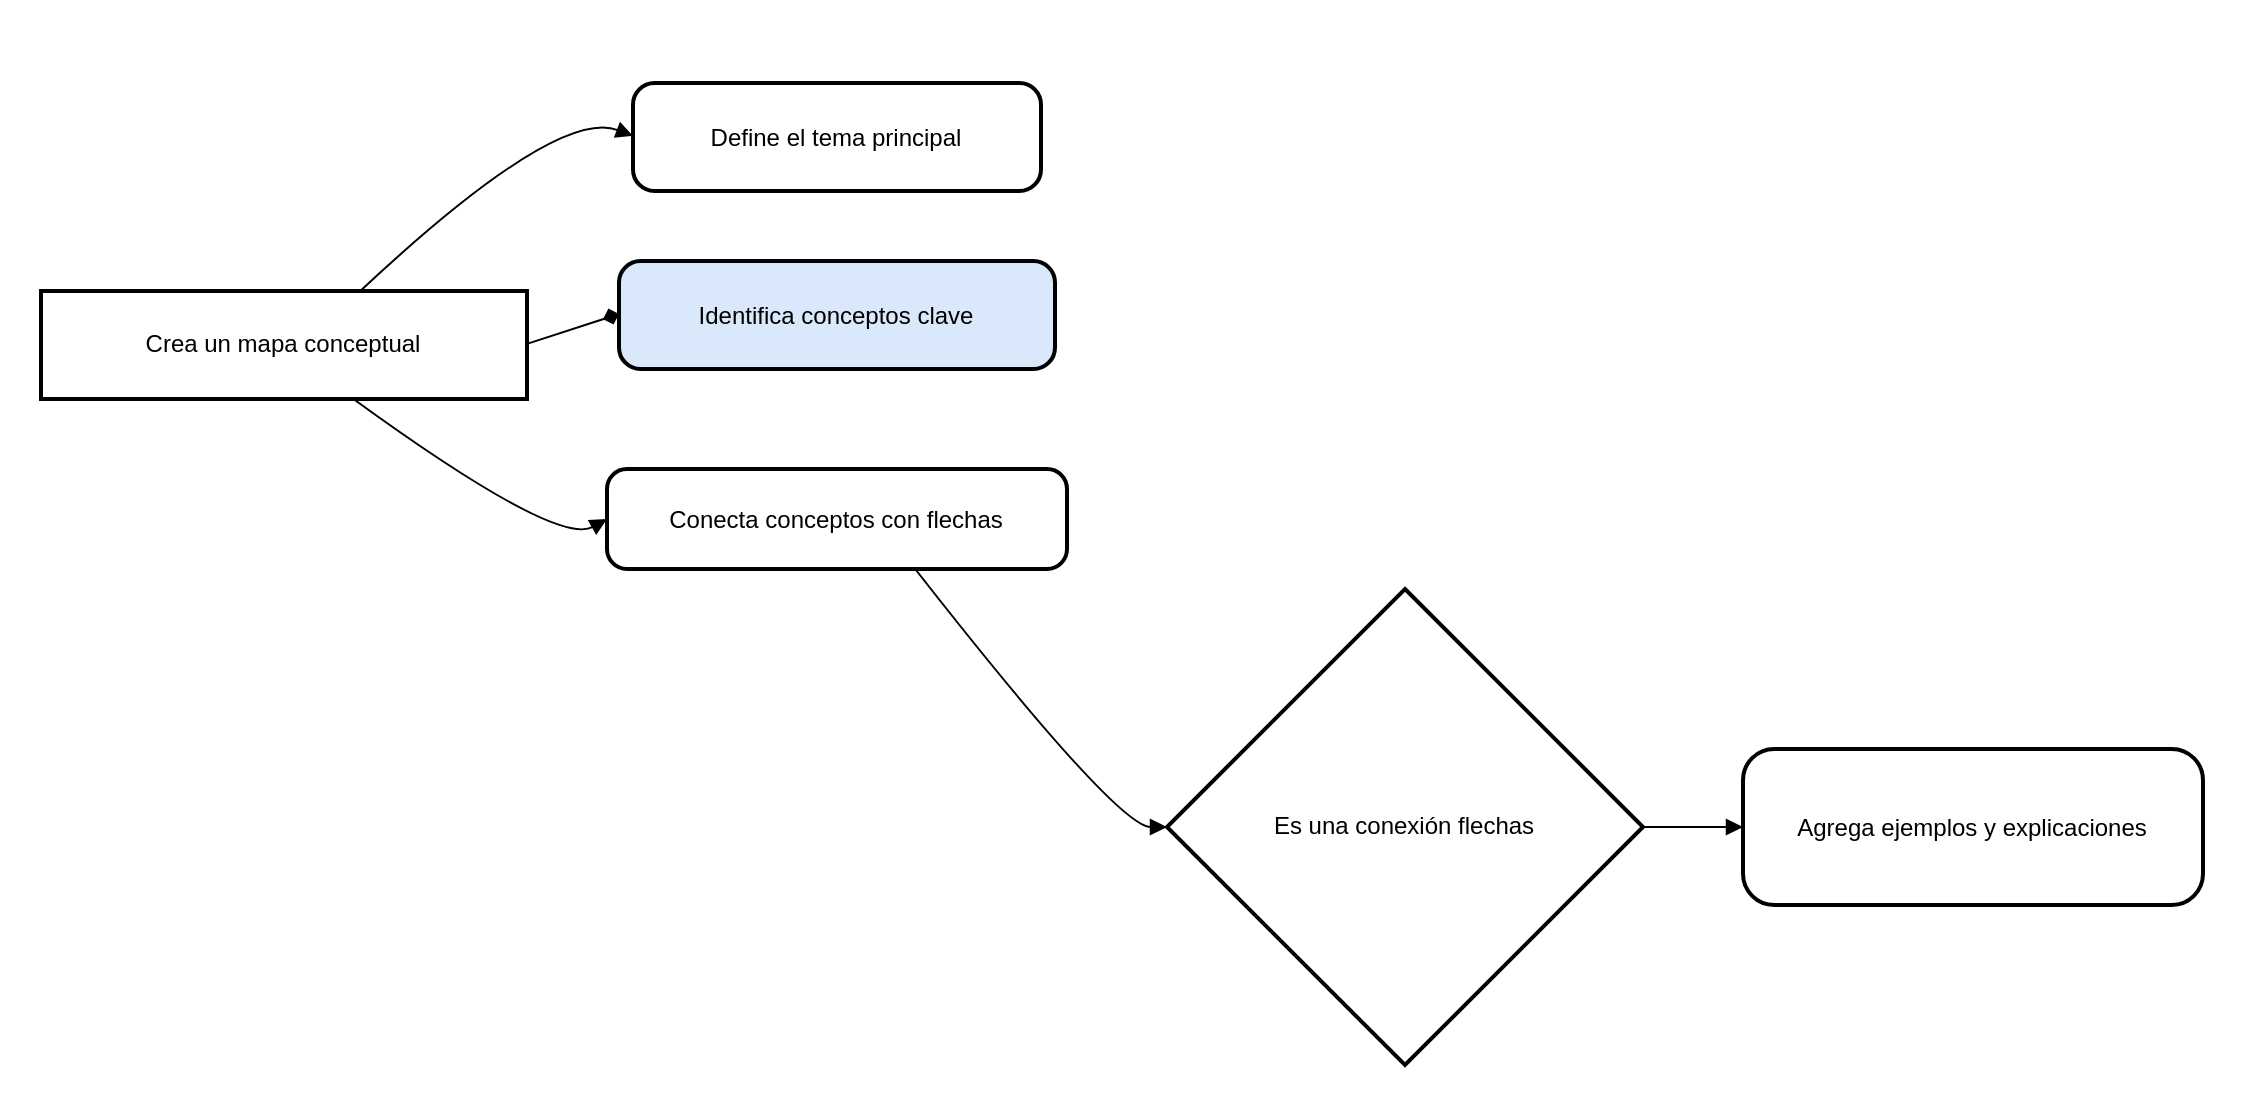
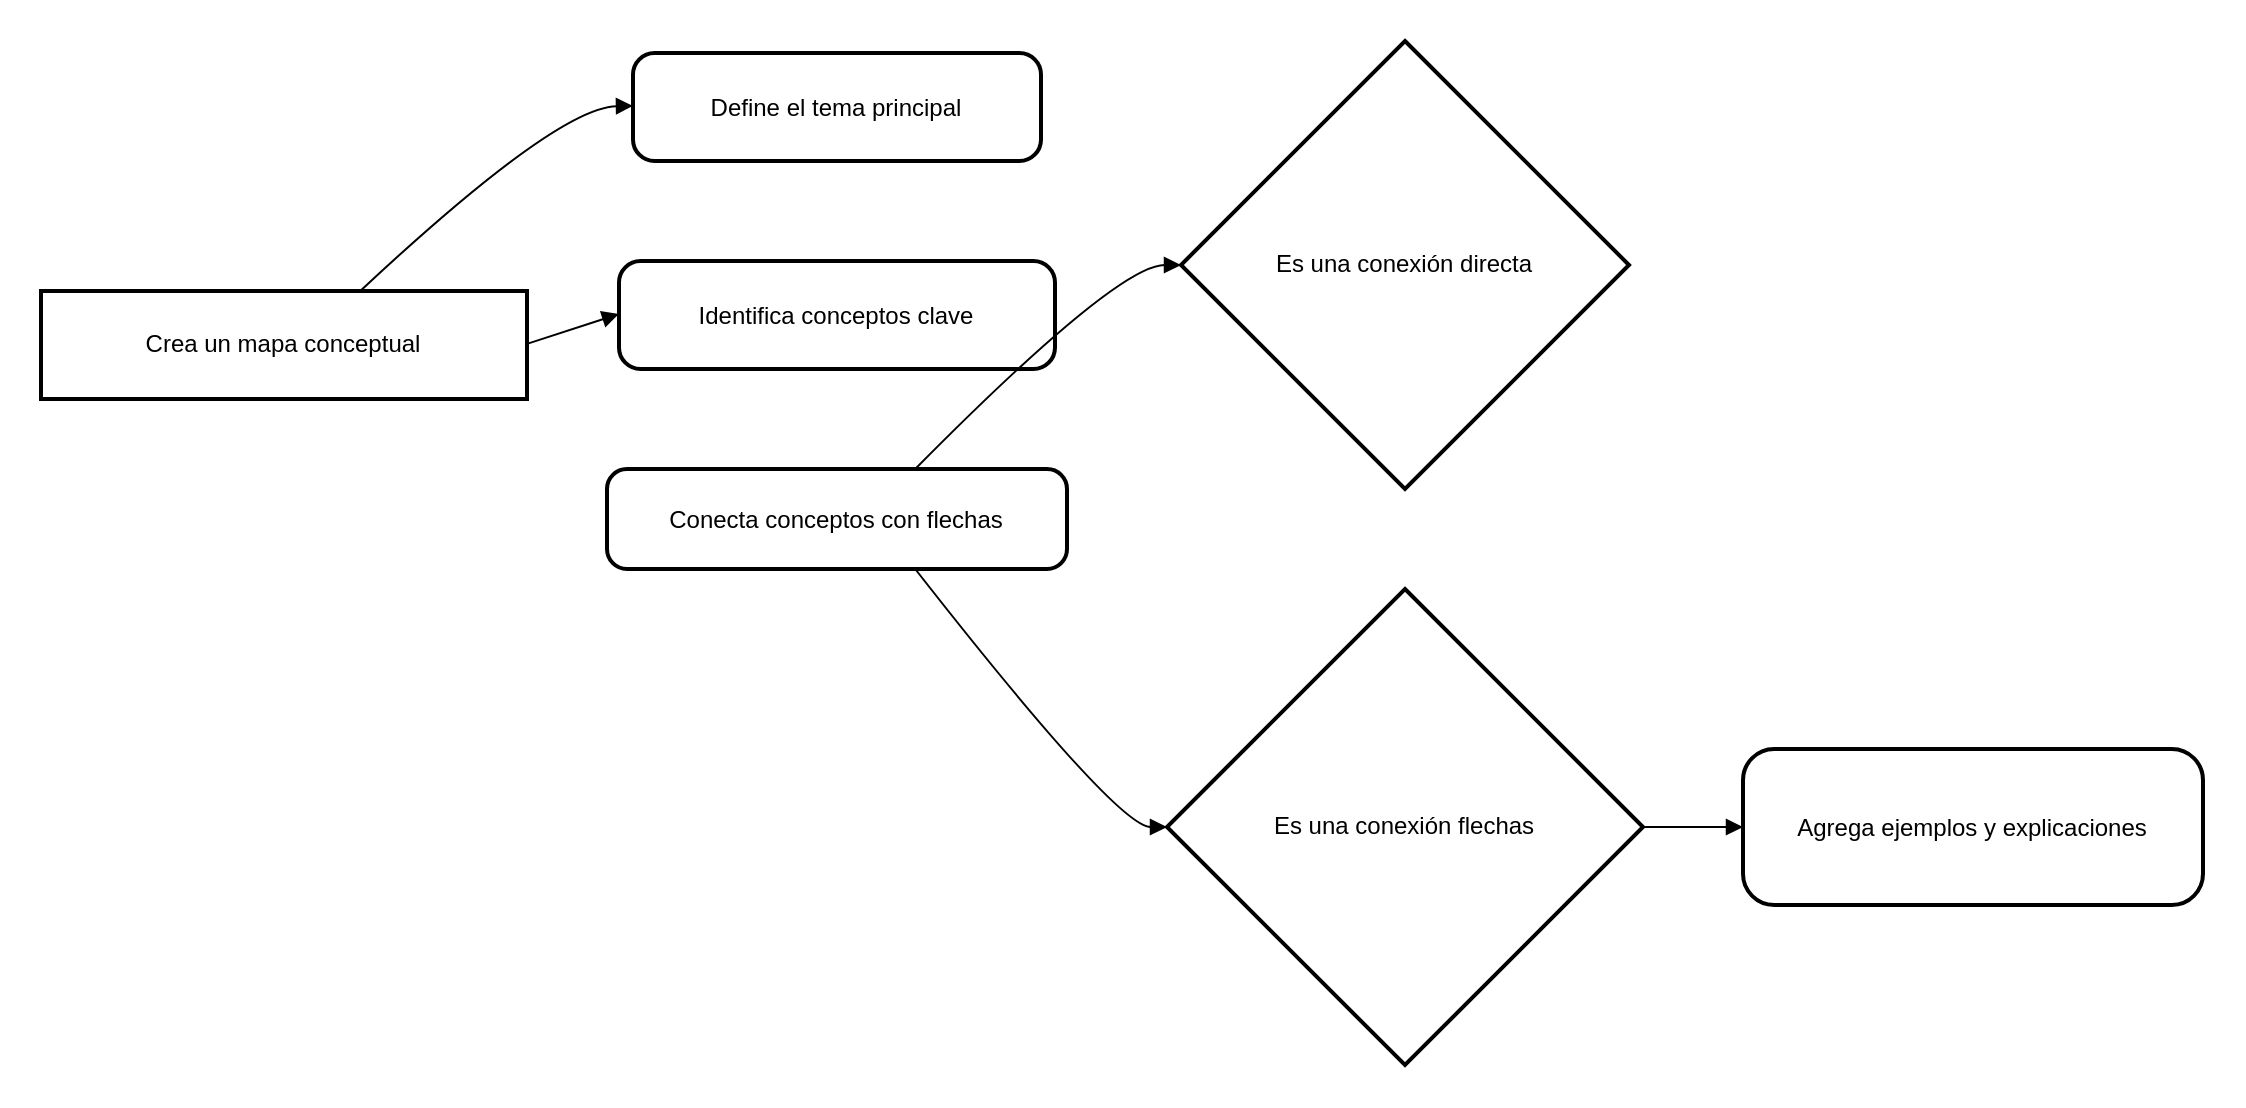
node "Define el tema principal": moved (837, 137) -> (837, 107)
node "Es una conexión directa": added
node "Identifica conceptos clave": fillcolor #dae8fc -> #ffffff
edge "Crea un mapa conceptual" -> "Identifica conceptos clave": arrowhead diamond -> block
edge "Conecta conceptos con flechas" -> "Es una conexión directa": added
edge "Crea un mapa conceptual" -> "Conecta conceptos con flechas": removed
